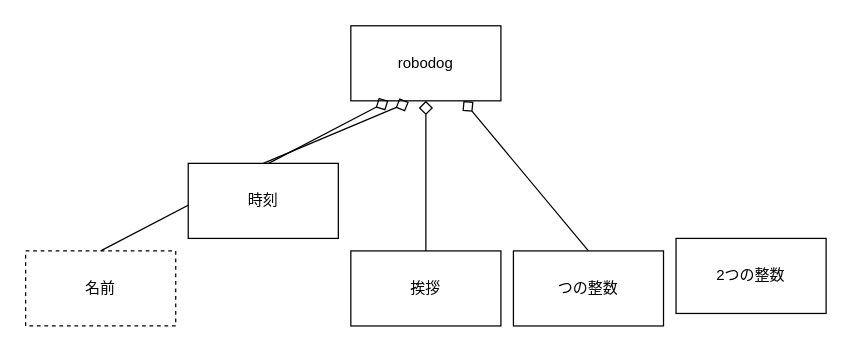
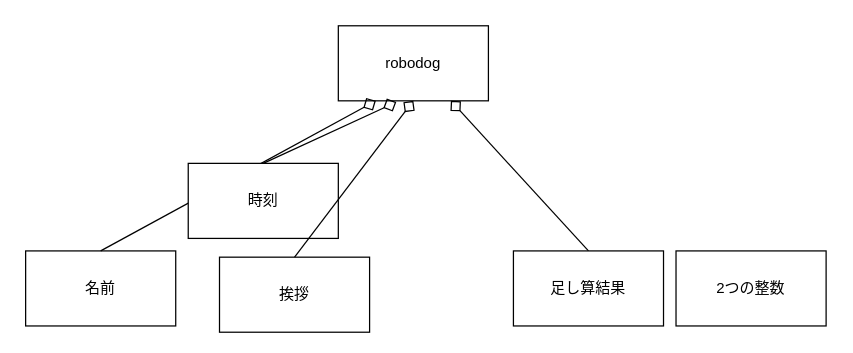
node "robodog": moved (426, 63) -> (413, 63)
node "2つの整数": moved (751, 276) -> (751, 288)
node "名前": style dashed -> solid
node "挨拶": moved (426, 288) -> (294, 294)
node "つの整数": label "つの整数" -> "足し算結果"
